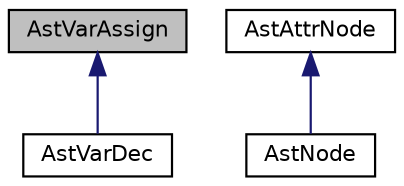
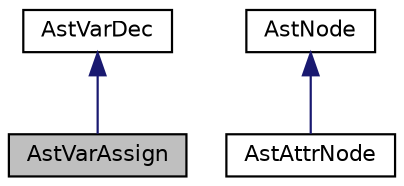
edge "AstVarDec" -> "AstVarAssign": reversed
edge "AstNode" -> "AstAttrNode": reversed
